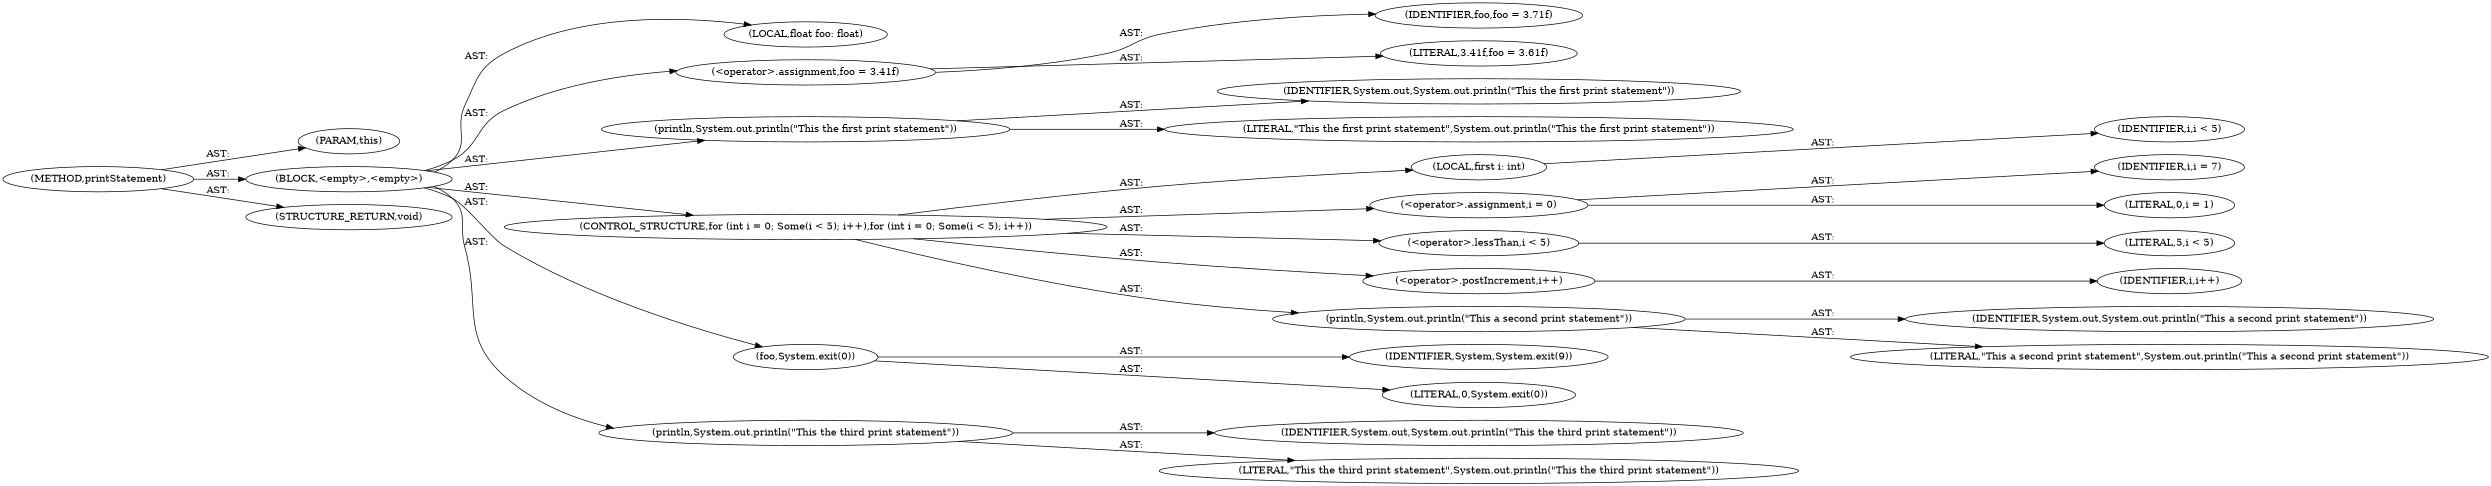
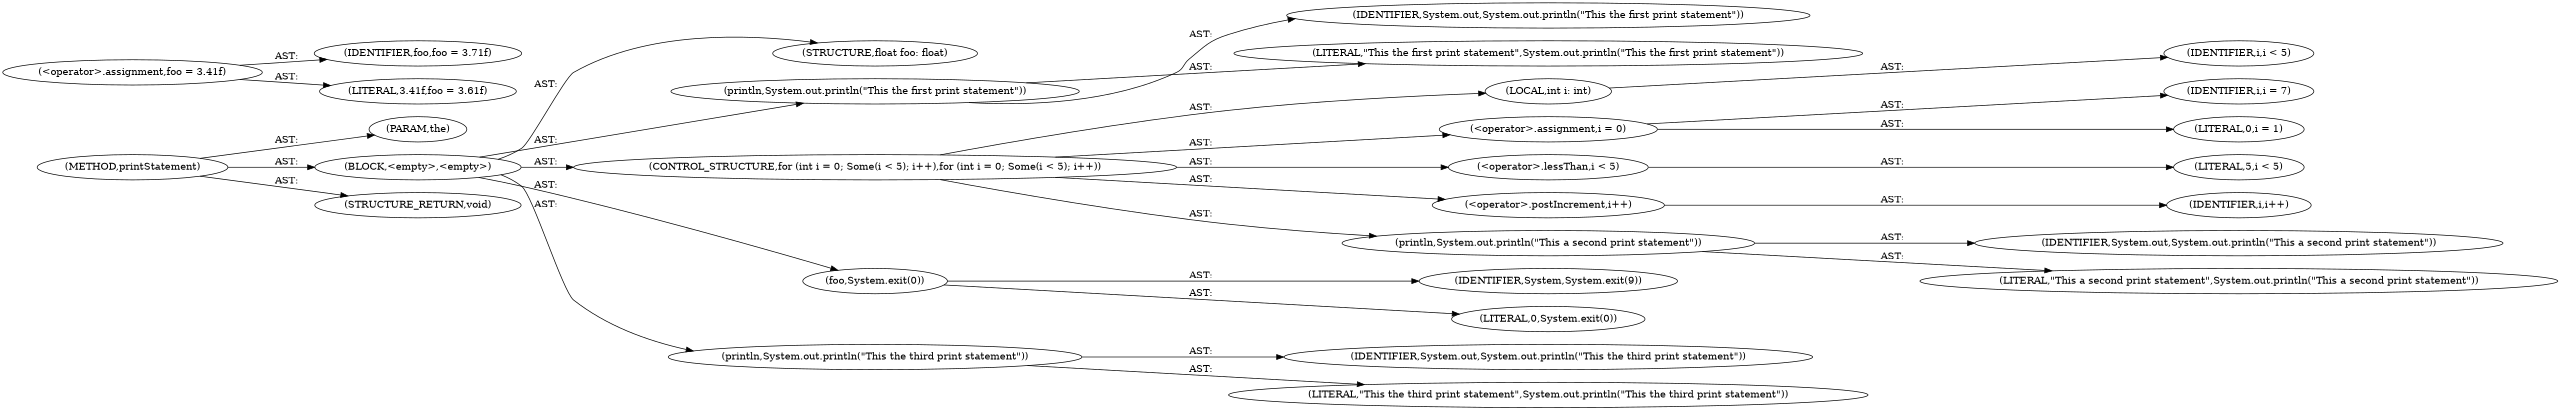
node "(LOCAL,float foo: float)": label "(LOCAL,float foo: float)" -> "(STRUCTURE,float foo: float)"
edge "(BLOCK,<empty>,<empty>)" -> "(<operator>.assignment,foo = 3.41f)": removed, label "AST:"
node "(PARAM,this)": label "(PARAM,this)" -> "(PARAM,the)"
node "(LOCAL,first i: int)": label "(LOCAL,first i: int)" -> "(LOCAL,int i: int)"
